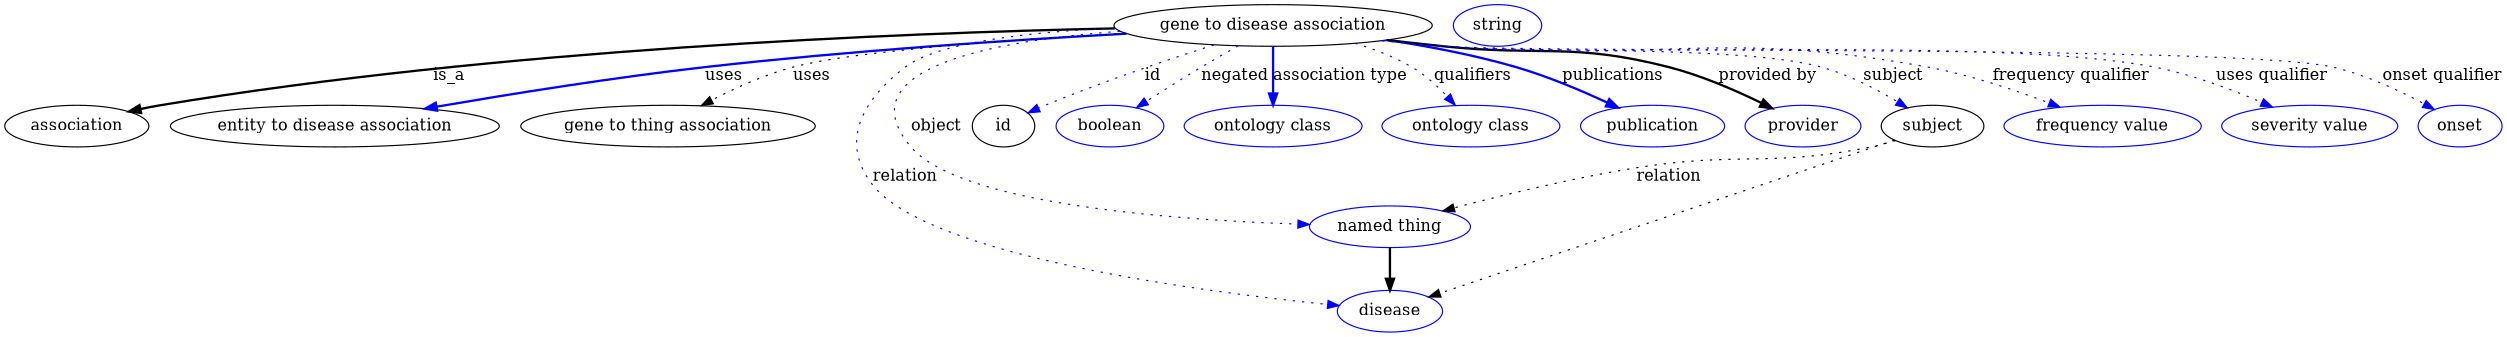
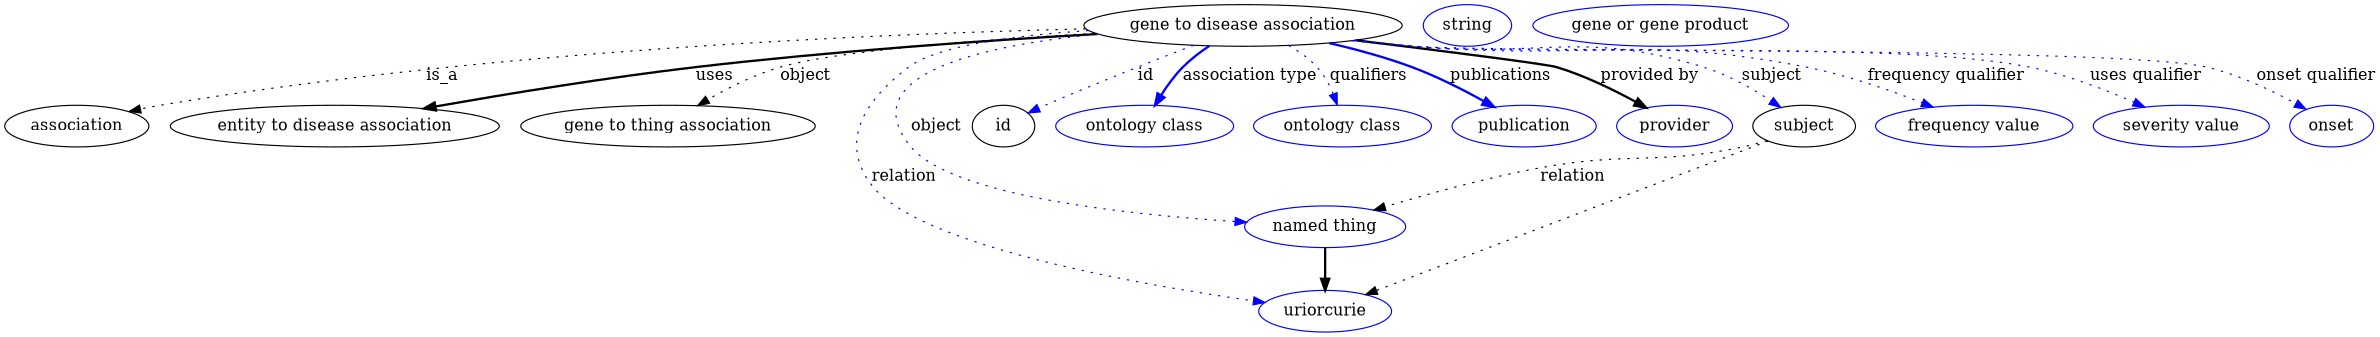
node "gene or gene product": added
edge "gene to disease association" -> "association": style bold -> dotted
edge "gene to disease association" -> "entity to disease association": color blue -> black
edge "gene to disease association" -> "gene to thing association": label "uses" -> "object"
node "boolean": removed
node "disease": label "disease" -> "uriorcurie"
